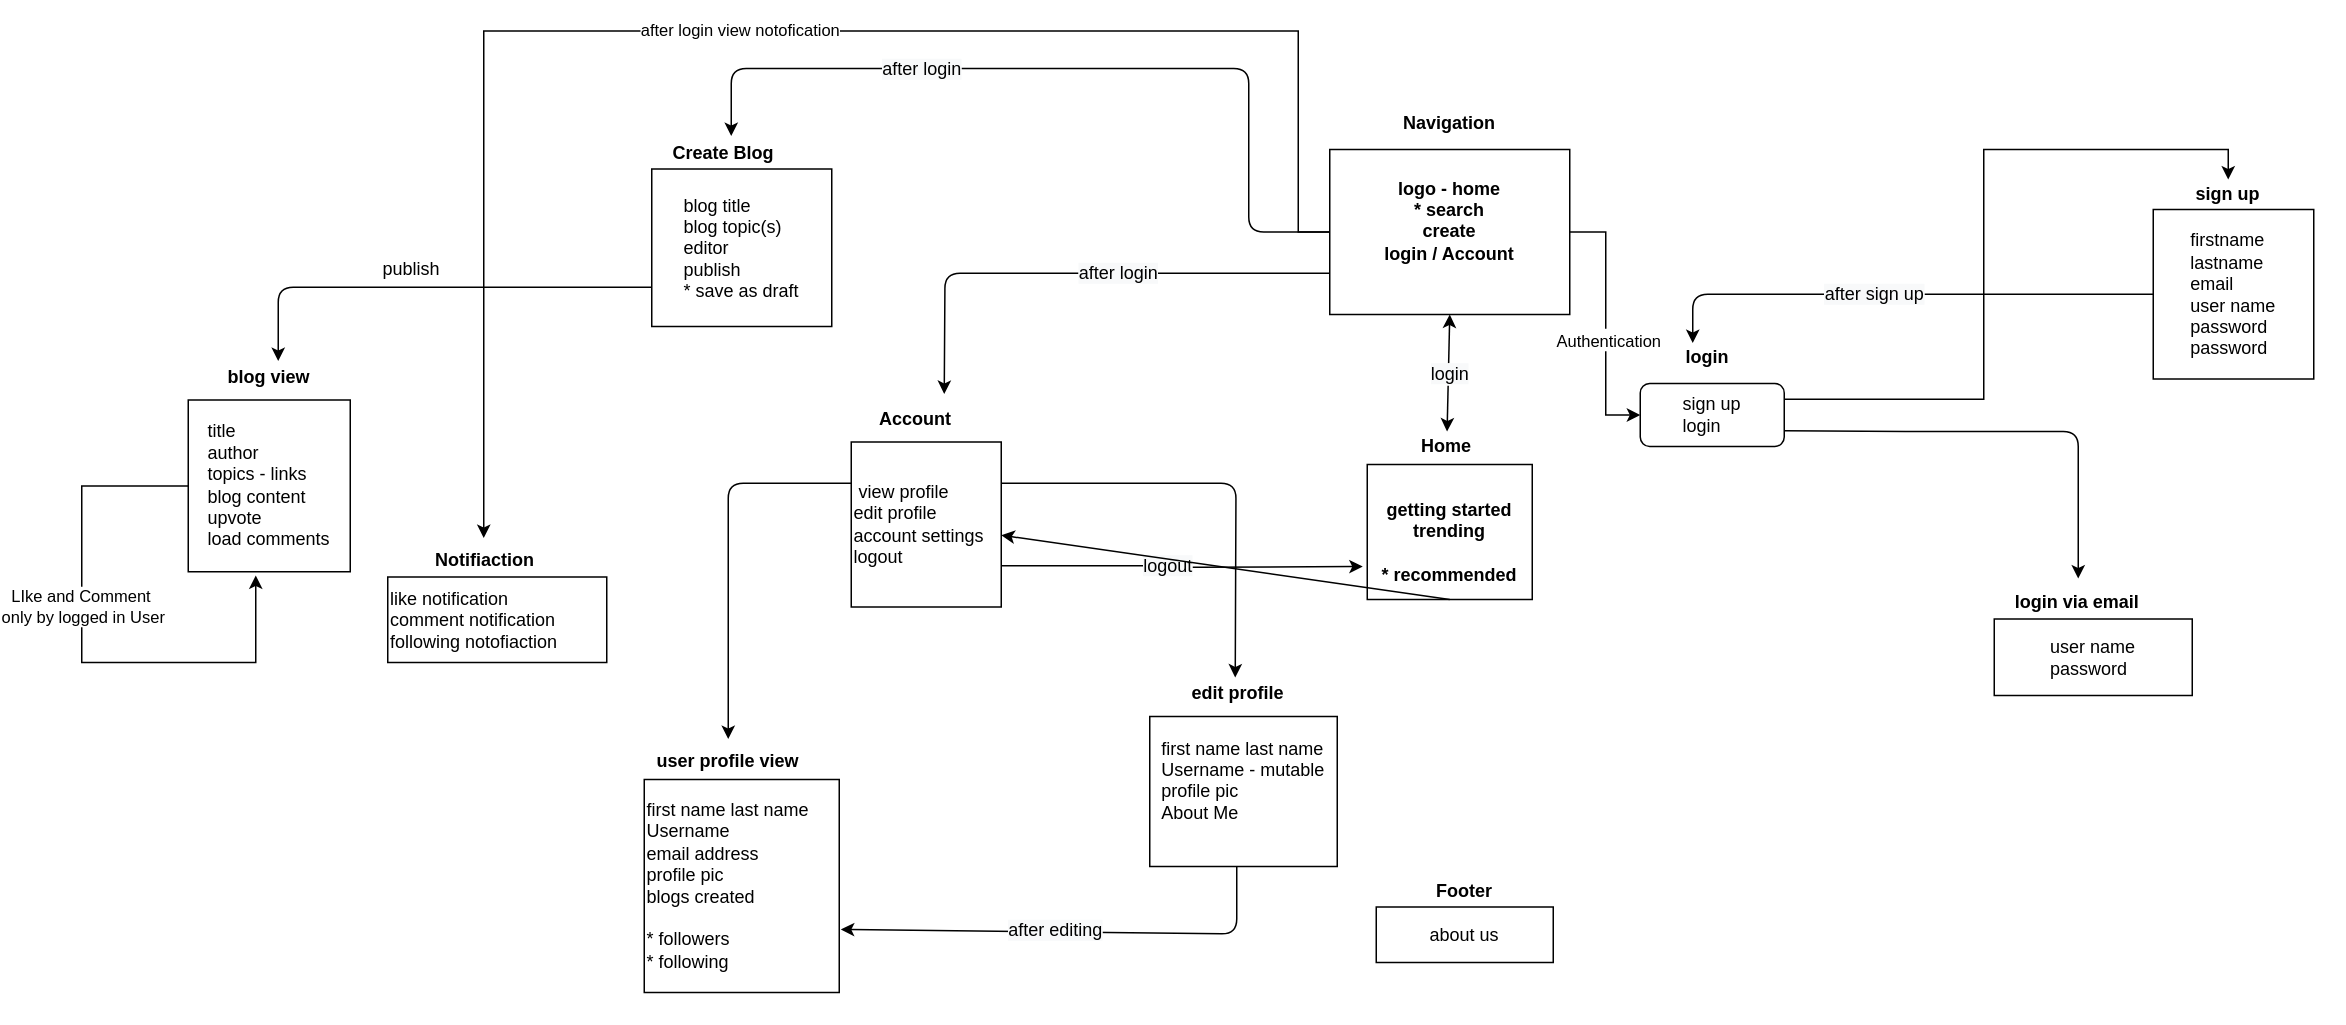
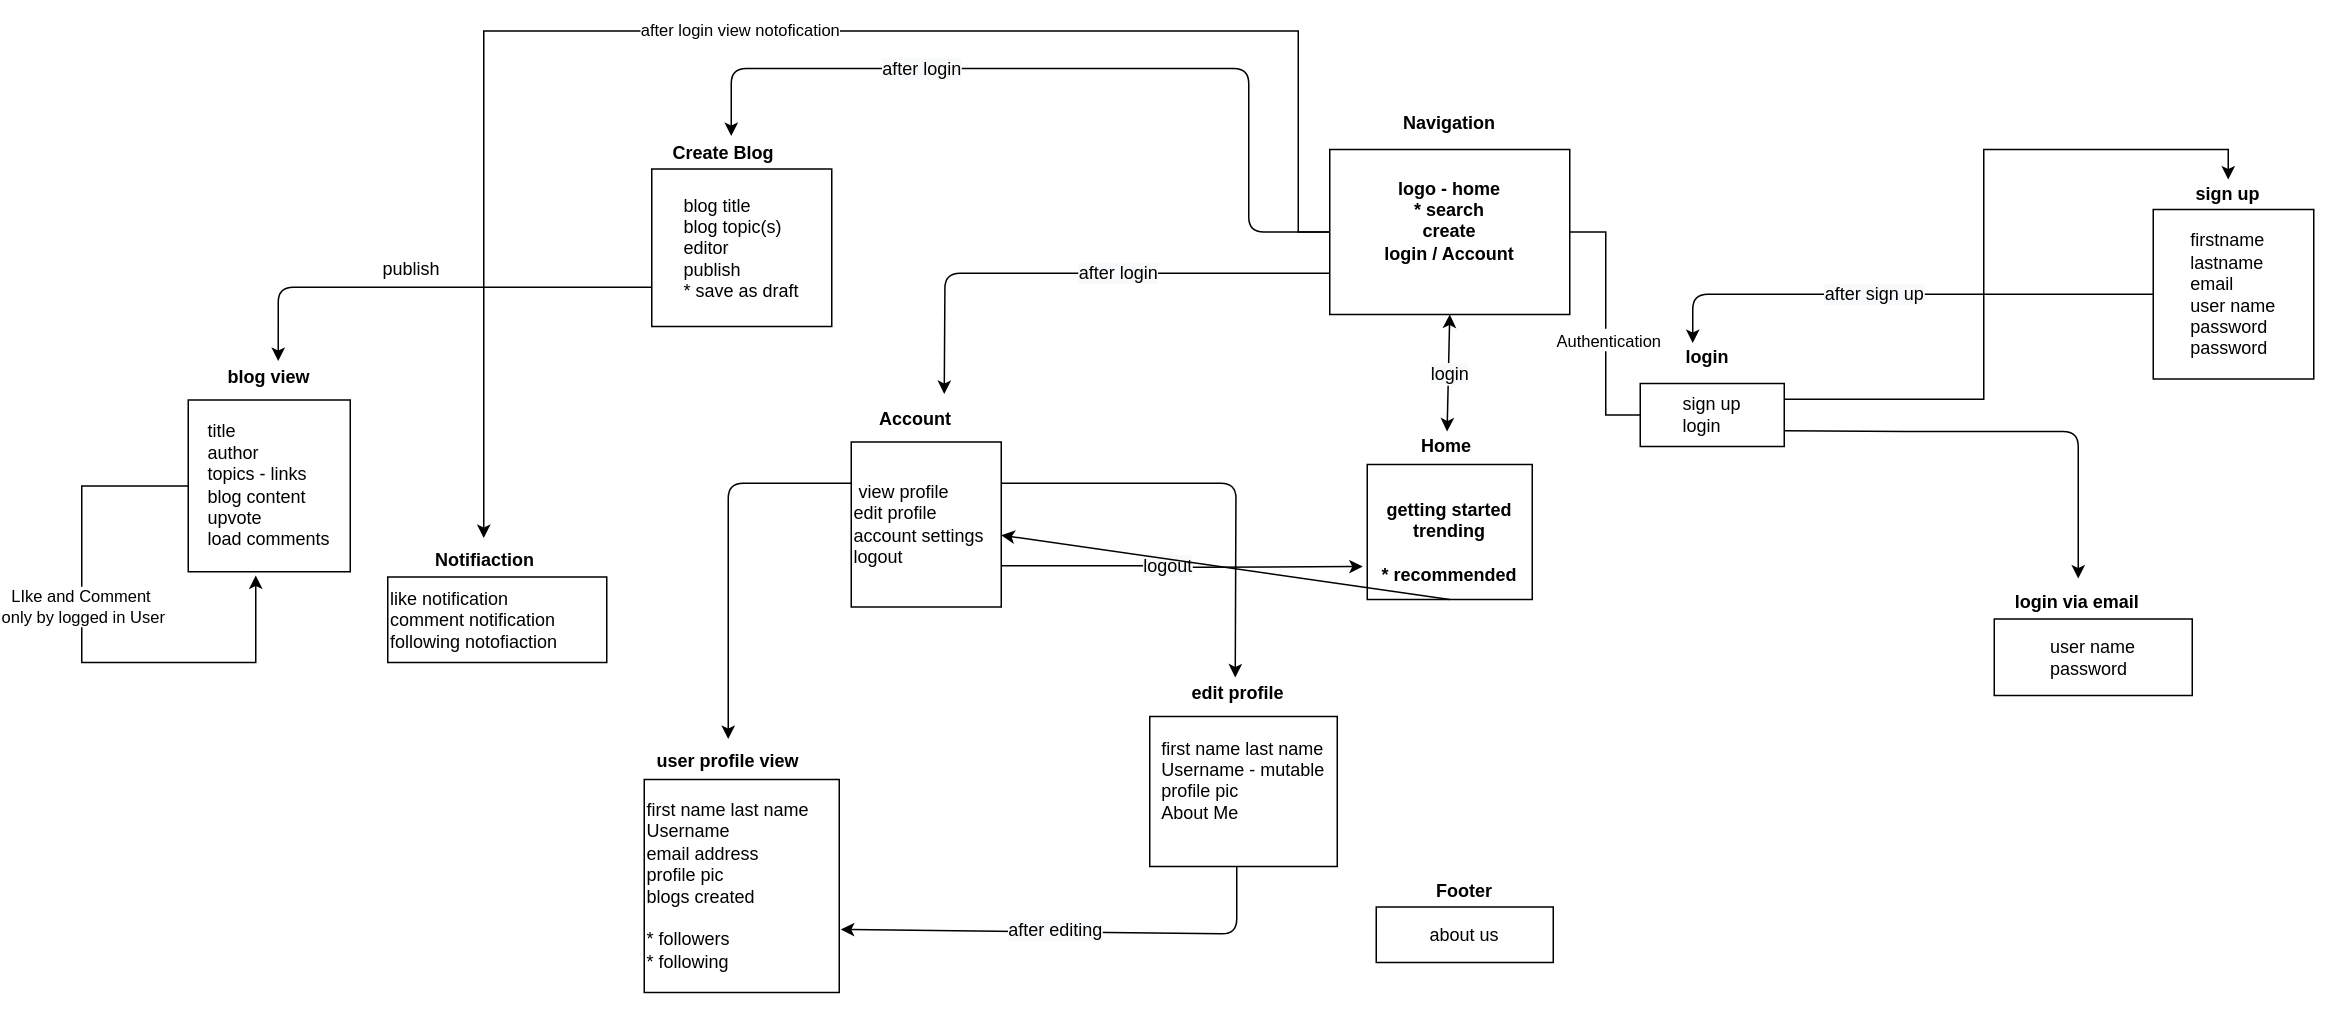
edge "logo - home * search create login / Account" -> "sign up login": arrowhead classic -> none
node "sign up login": shape rounded rectangle -> rectangle
